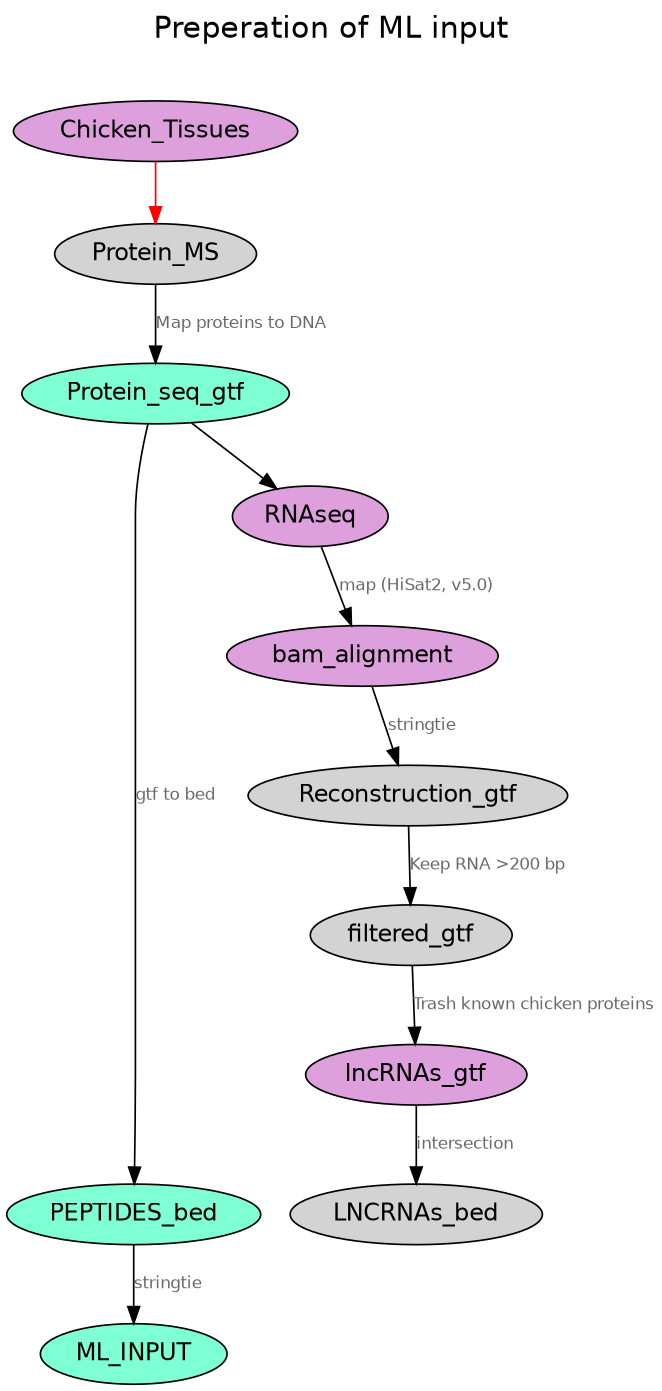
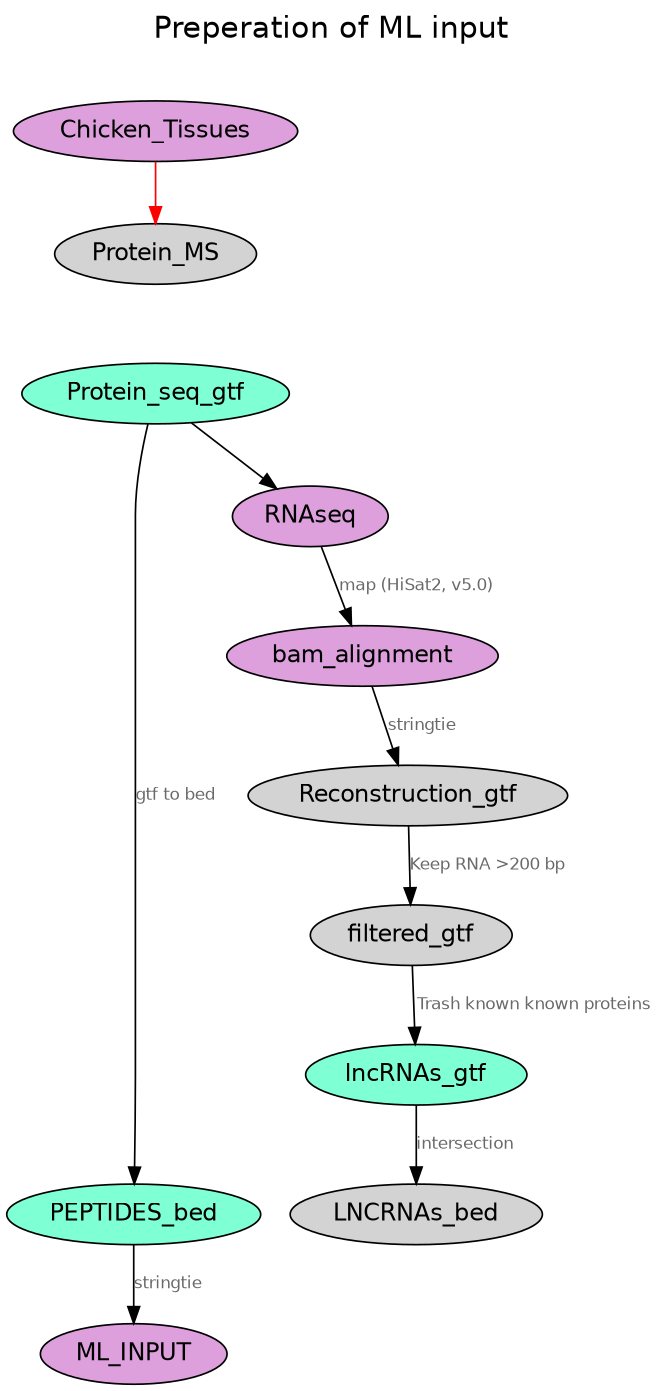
edge "Protein_MS" -> "Protein_seq_gtf": removed, label "Map proteins to DNA"
edge "filtered_gtf" -> "lncRNAs_gtf": label "Trash known chicken proteins" -> "Trash known known proteins"
node "lncRNAs_gtf": fillcolor plum -> aquamarine
node "ML_INPUT": fillcolor aquamarine -> plum
